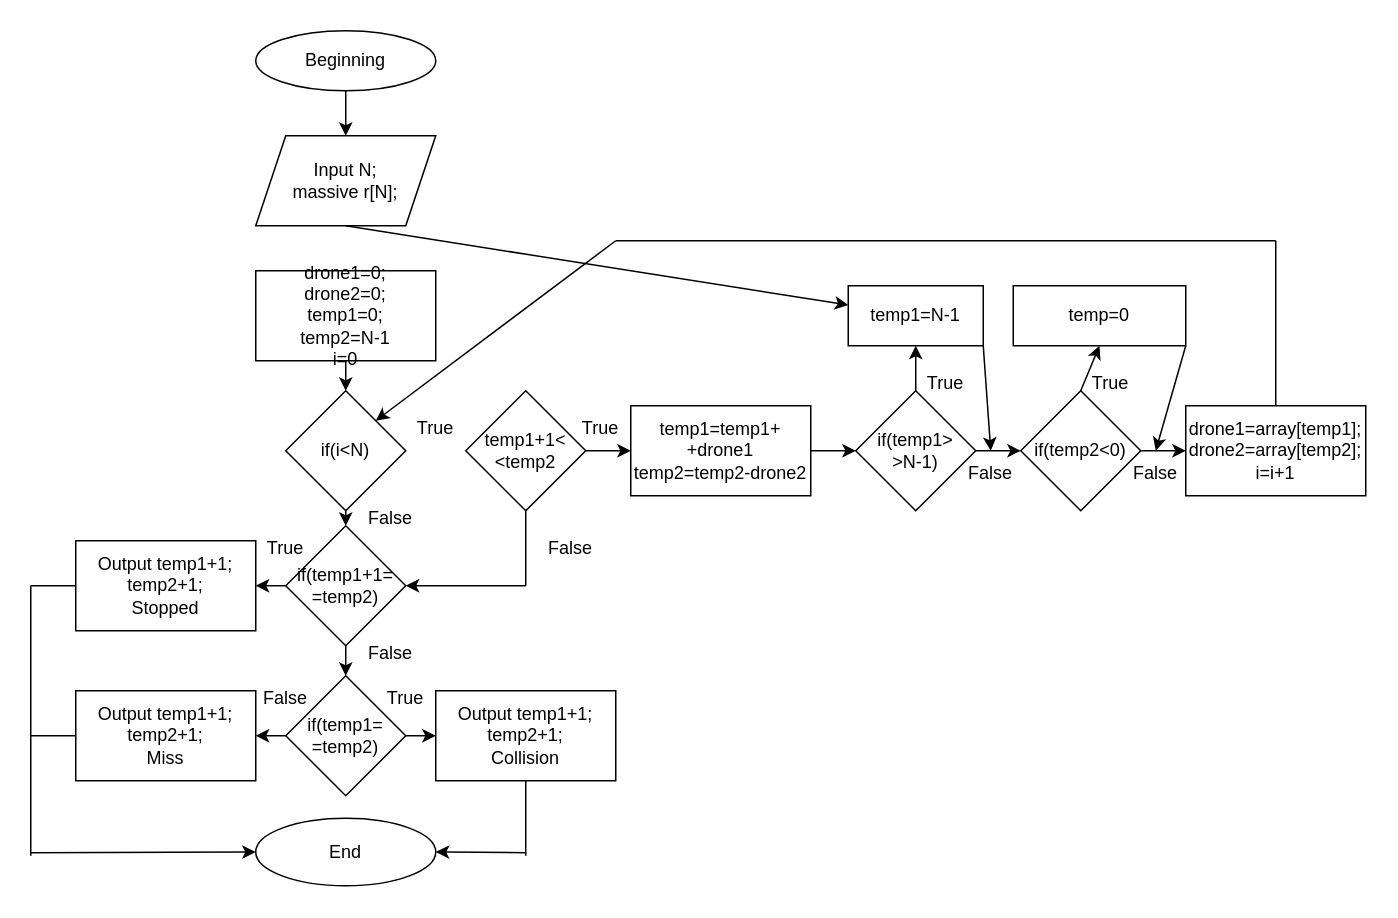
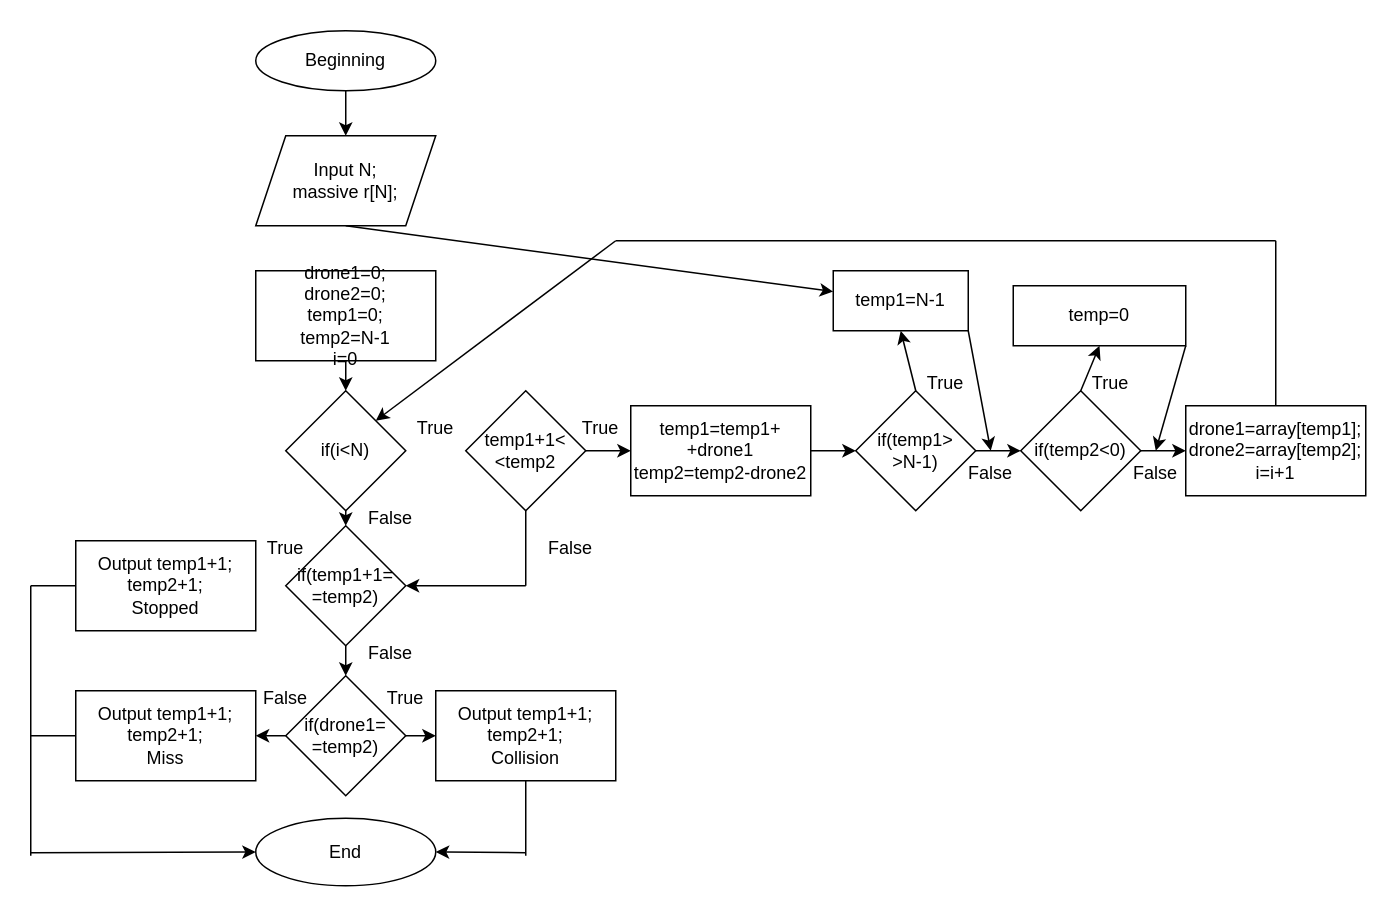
node "temp1=N-1": moved (916, 316) -> (901, 301)
edge "if(temp1+1= =temp2)" -> "Output temp1+1; temp2+1; Stopped": removed
node "if(temp1= =temp2)": label "if(temp1= =temp2)" -> "if(drone1= =temp2)"
